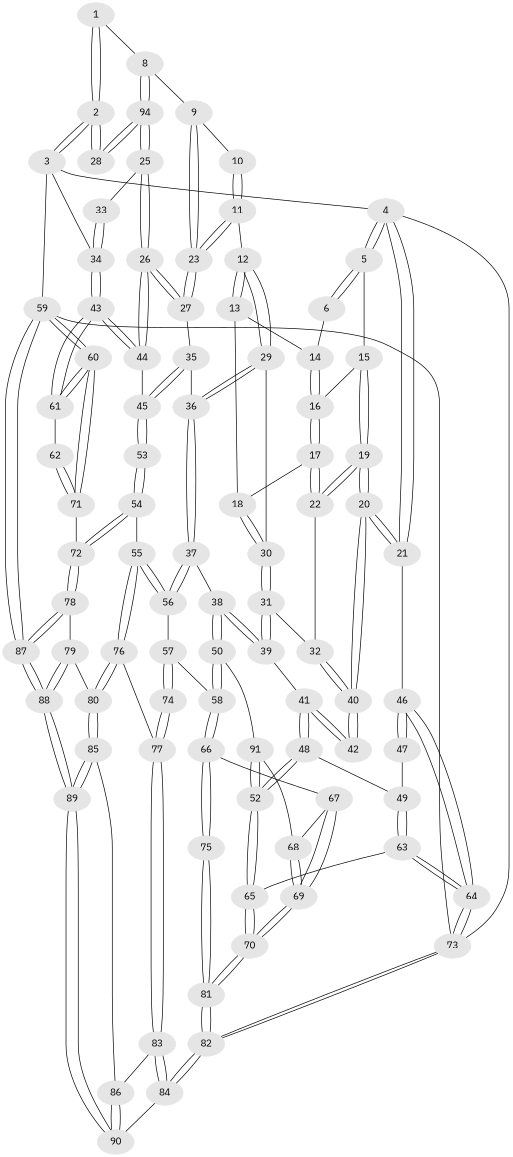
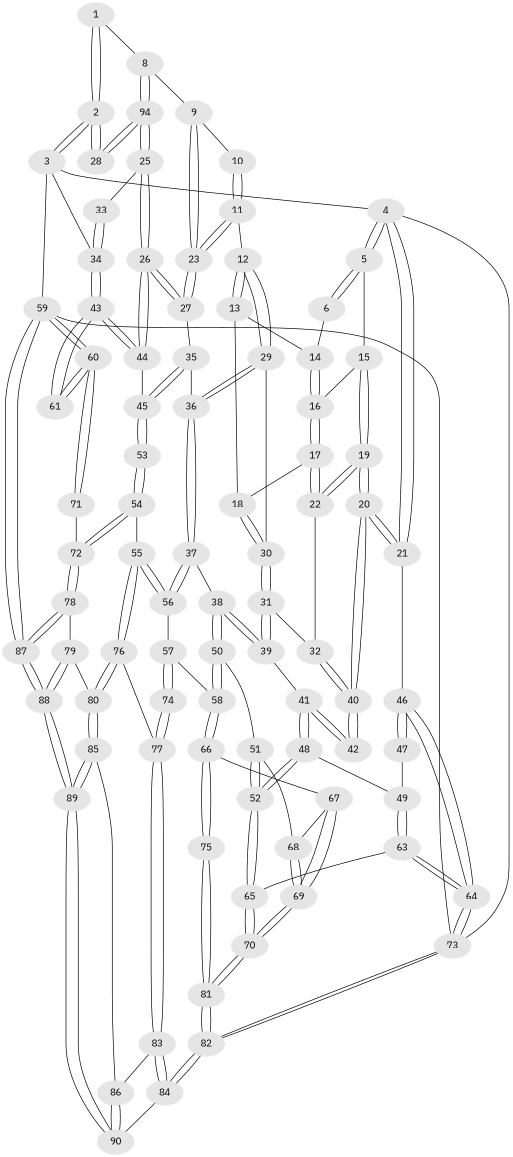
node "62": removed
node "91": label "91" -> "51"
